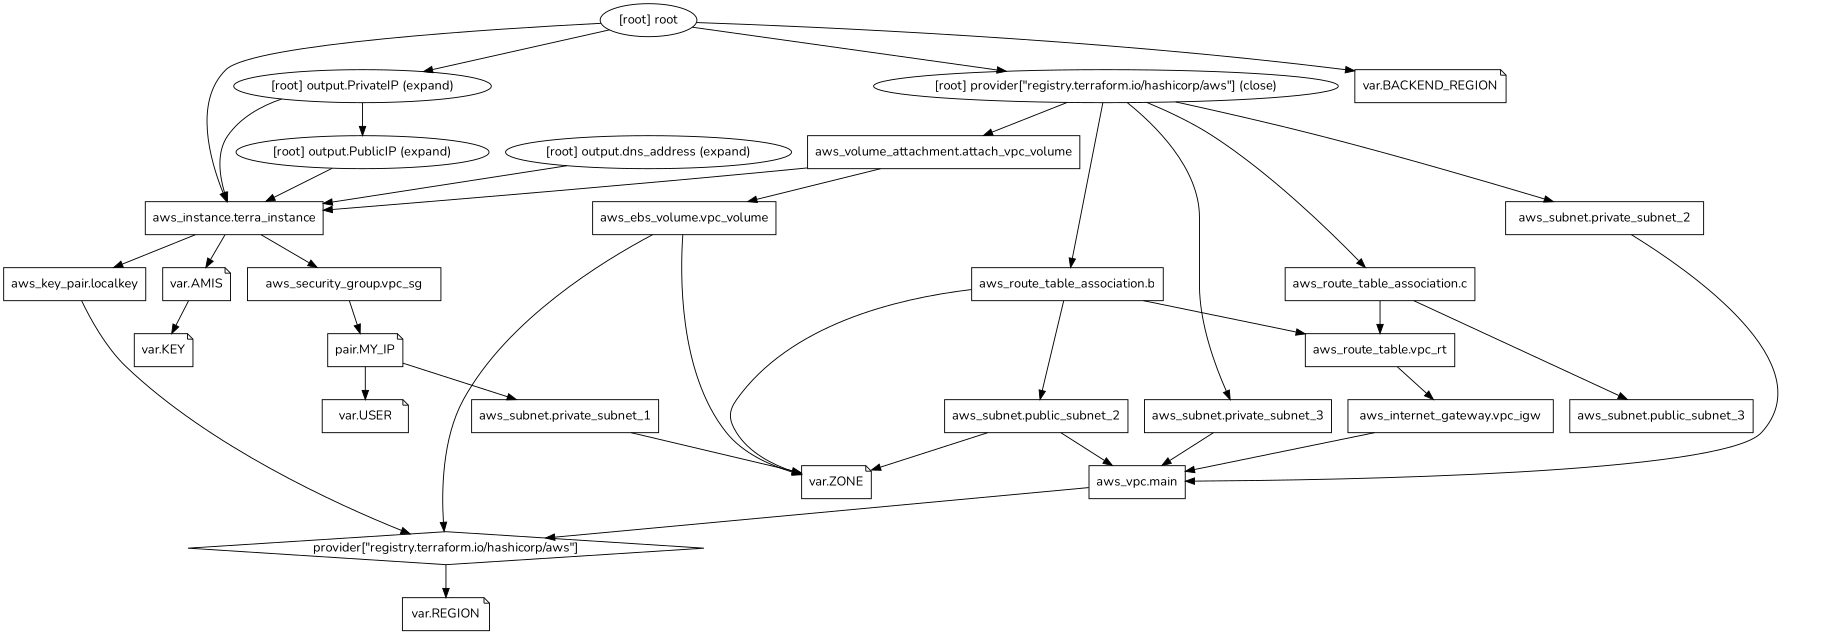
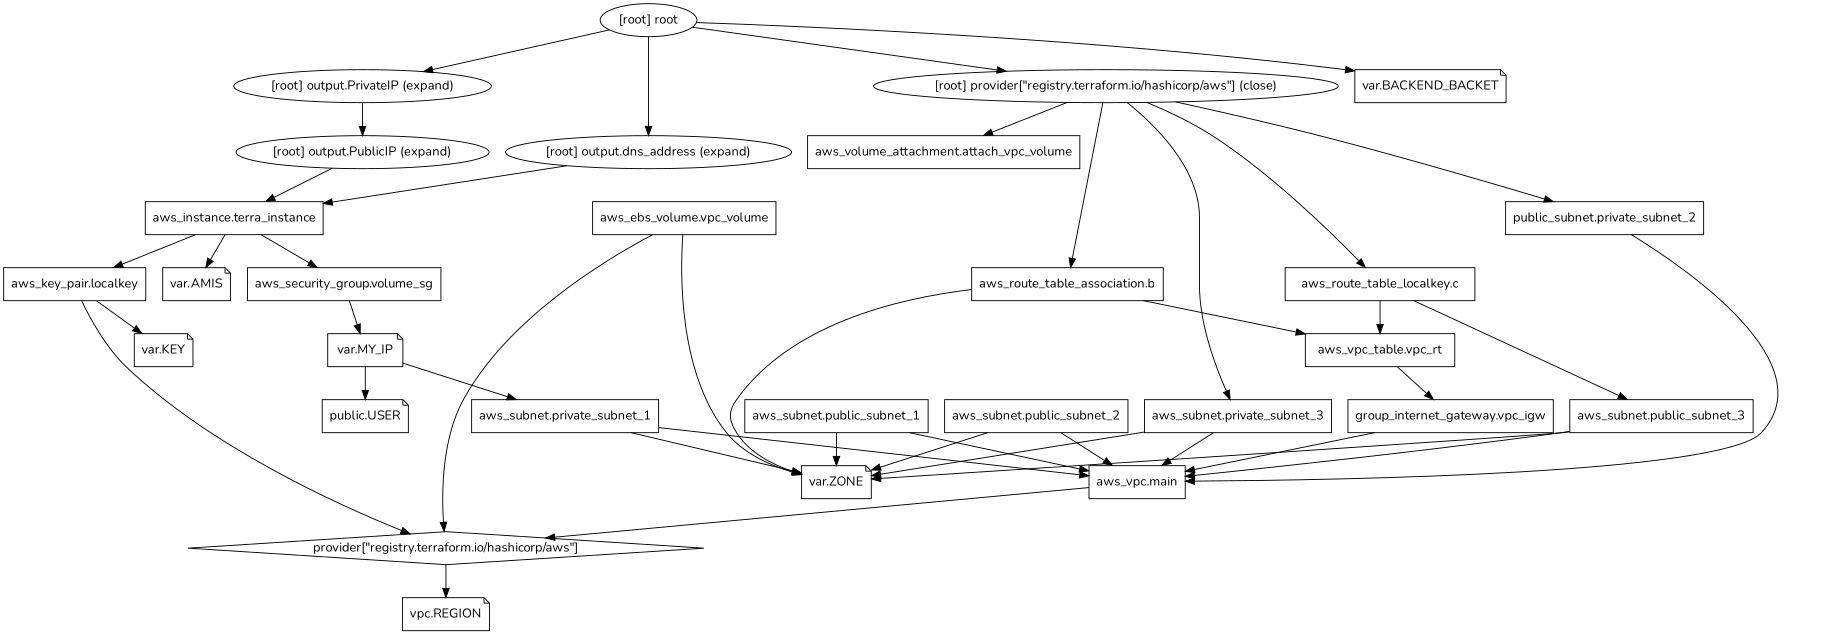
edge "[root] root" -> "aws_instance.terra_instance": now "[root] root" -> "[root] output.dns_address (expand)"
node "var.BACKEND_REGION": label "var.BACKEND_REGION" -> "var.BACKEND_BACKET"
edge "[root] output.PrivateIP (expand)" -> "aws_instance.terra_instance": removed
edge "aws_volume_attachment.attach_vpc_volume" -> "aws_ebs_volume.vpc_volume": removed
edge "aws_volume_attachment.attach_vpc_volume" -> "aws_instance.terra_instance": removed
node "aws_subnet.private_subnet_2": label "aws_subnet.private_subnet_2" -> "public_subnet.private_subnet_2"
node "aws_security_group.vpc_sg": label "aws_security_group.vpc_sg" -> "aws_security_group.volume_sg"
node "aws_route_table_association.c": label "aws_route_table_association.c" -> "aws_route_table_localkey.c"
edge "var.AMIS" -> "var.KEY": now "aws_key_pair.localkey" -> "var.KEY"
edge "aws_route_table_association.b" -> "aws_subnet.public_subnet_2": removed
node "pair.MY_IP": label "pair.MY_IP" -> "var.MY_IP"
node "aws_route_table.vpc_rt": label "aws_route_table.vpc_rt" -> "aws_vpc_table.vpc_rt"
node "var.USER": label "var.USER" -> "public.USER"
node "aws_subnet.public_subnet_1": added
node "aws_internet_gateway.vpc_igw": label "aws_internet_gateway.vpc_igw" -> "group_internet_gateway.vpc_igw"
edge "aws_subnet.private_subnet_1" -> "aws_vpc.main": added
edge "aws_subnet.private_subnet_3" -> "var.ZONE": added
edge "aws_subnet.public_subnet_3" -> "aws_vpc.main": added
edge "aws_subnet.public_subnet_3" -> "var.ZONE": added
node "var.REGION": label "var.REGION" -> "vpc.REGION"
